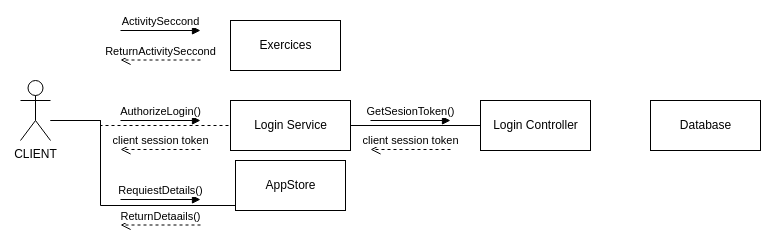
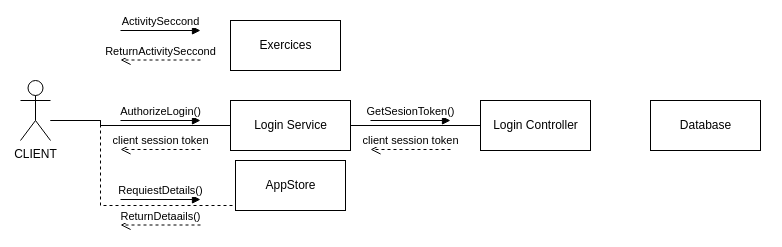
edge "CLIENT" -- "Login Service": style dashed -> solid
edge "CLIENT" -- "AppStore": style solid -> dashed
